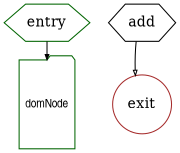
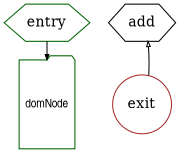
edge "add" -> "exit": reversed
